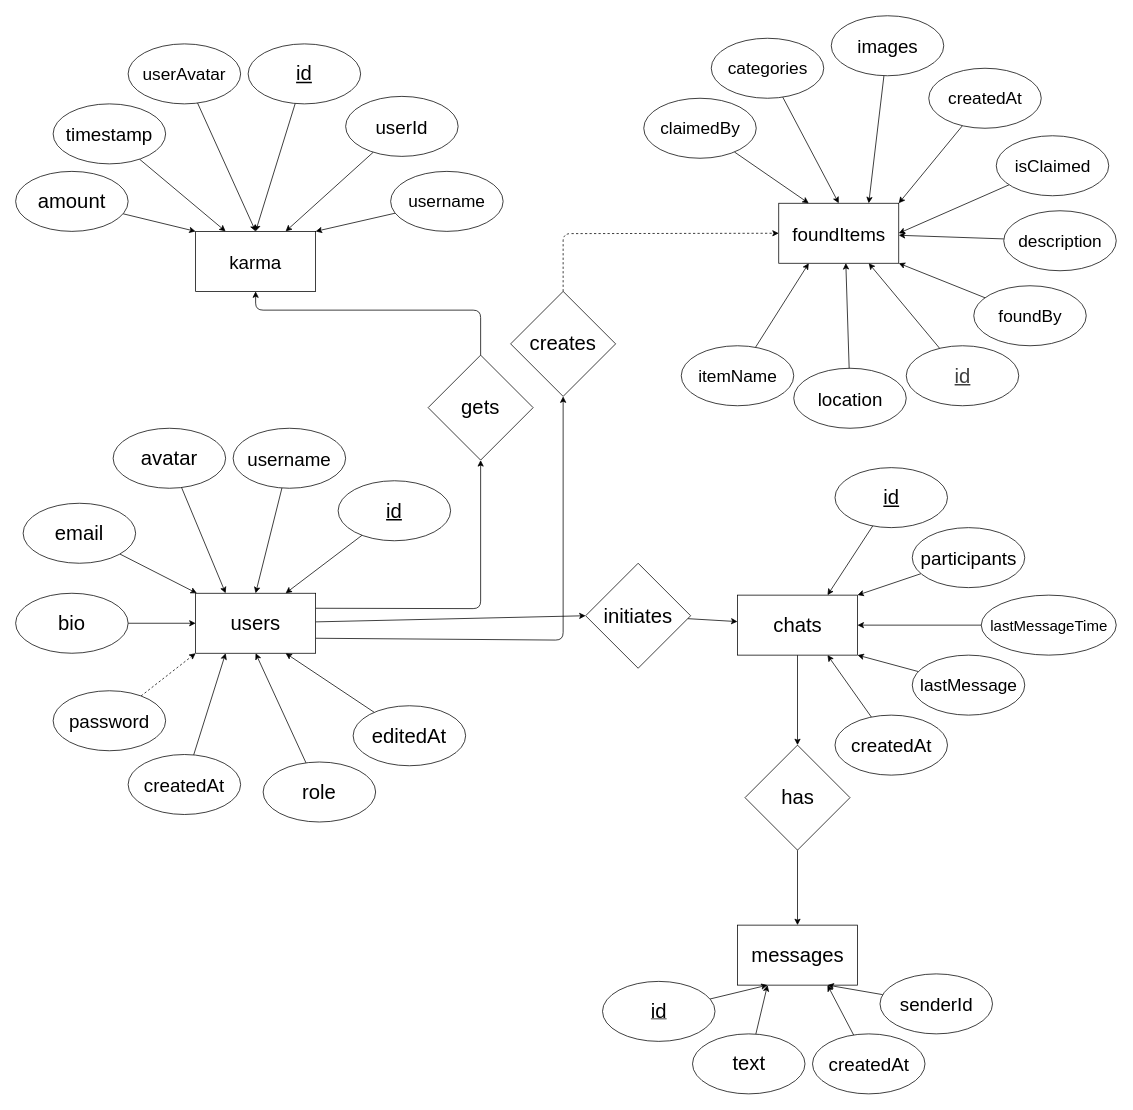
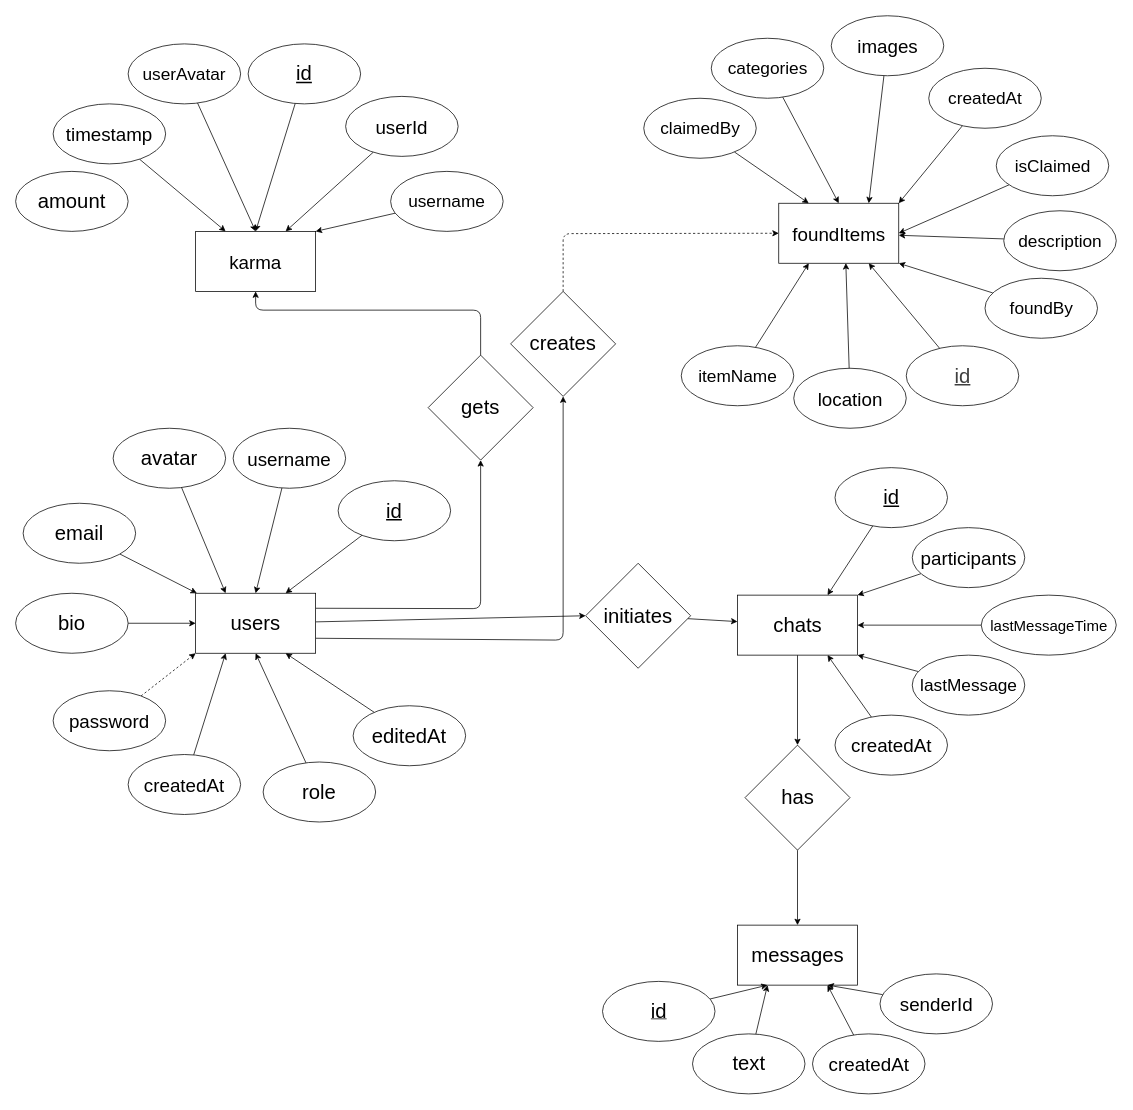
edge "amount" -> "karma": removed
node "foundBy": moved (1030, 316) -> (1041, 308)
